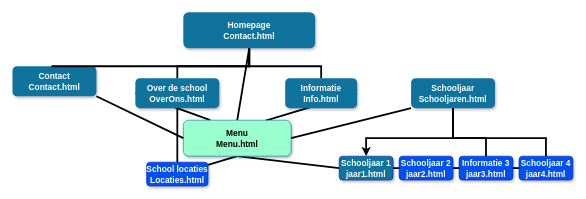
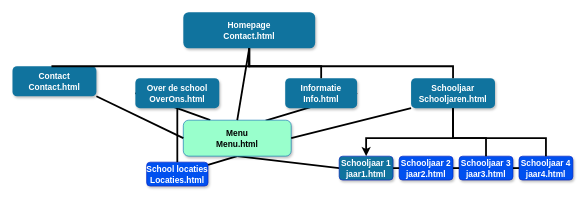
edge "Homepage Contact.html" -- "Schooljaar Schooljaren.html": added
edge "Homepage Contact.html" -- "Over de school OverOns.html": removed
node "Informatie 3 jaar3.html": label "Informatie 3 jaar3.html" -> "Schooljaar 3 jaar3.html"
